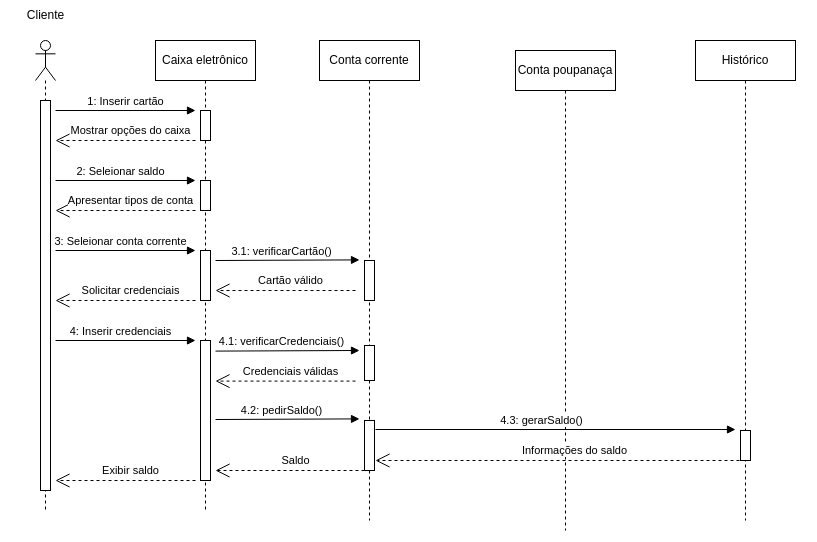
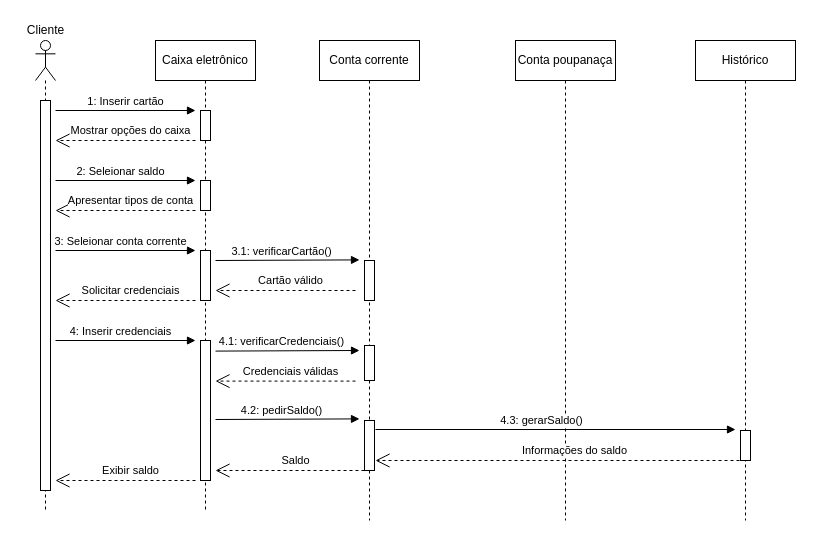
node "Cliente": moved (46, 16) -> (46, 31)
node "Conta poupanaça": moved (566, 291) -> (566, 281)
